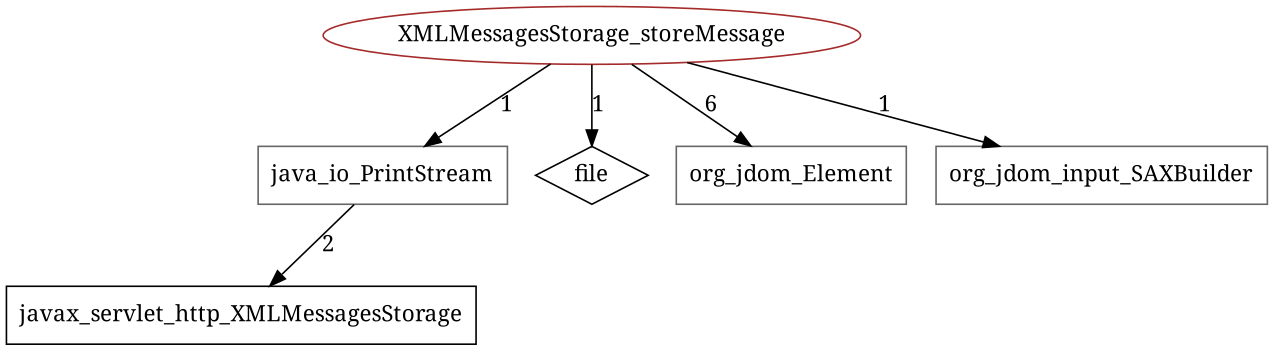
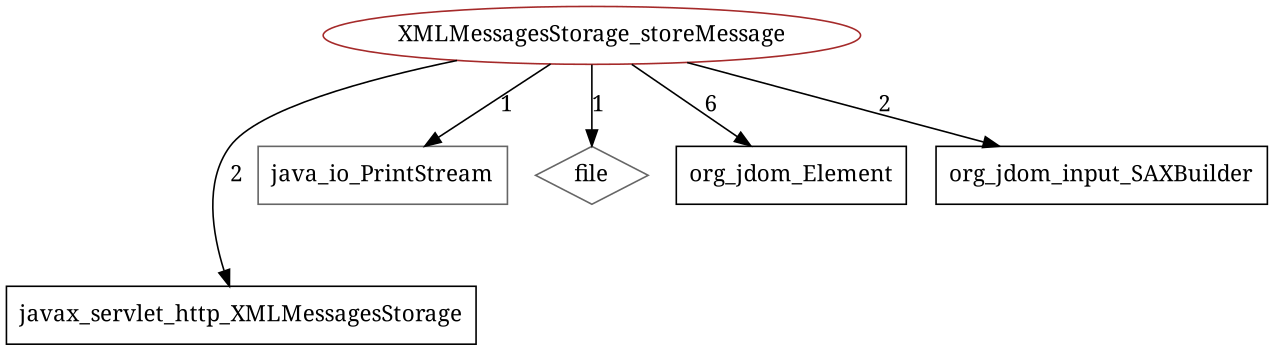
edge "XMLMessagesStorage_storeMessage" -> "org_jdom_input_SAXBuilder": label "1" -> "2"
node "file": color black -> gray40
node "org_jdom_Element": color gray40 -> black
node "org_jdom_input_SAXBuilder": color gray40 -> black
edge "java_io_PrintStream" -> "javax_servlet_http_XMLMessagesStorage": now "XMLMessagesStorage_storeMessage" -> "javax_servlet_http_XMLMessagesStorage"
